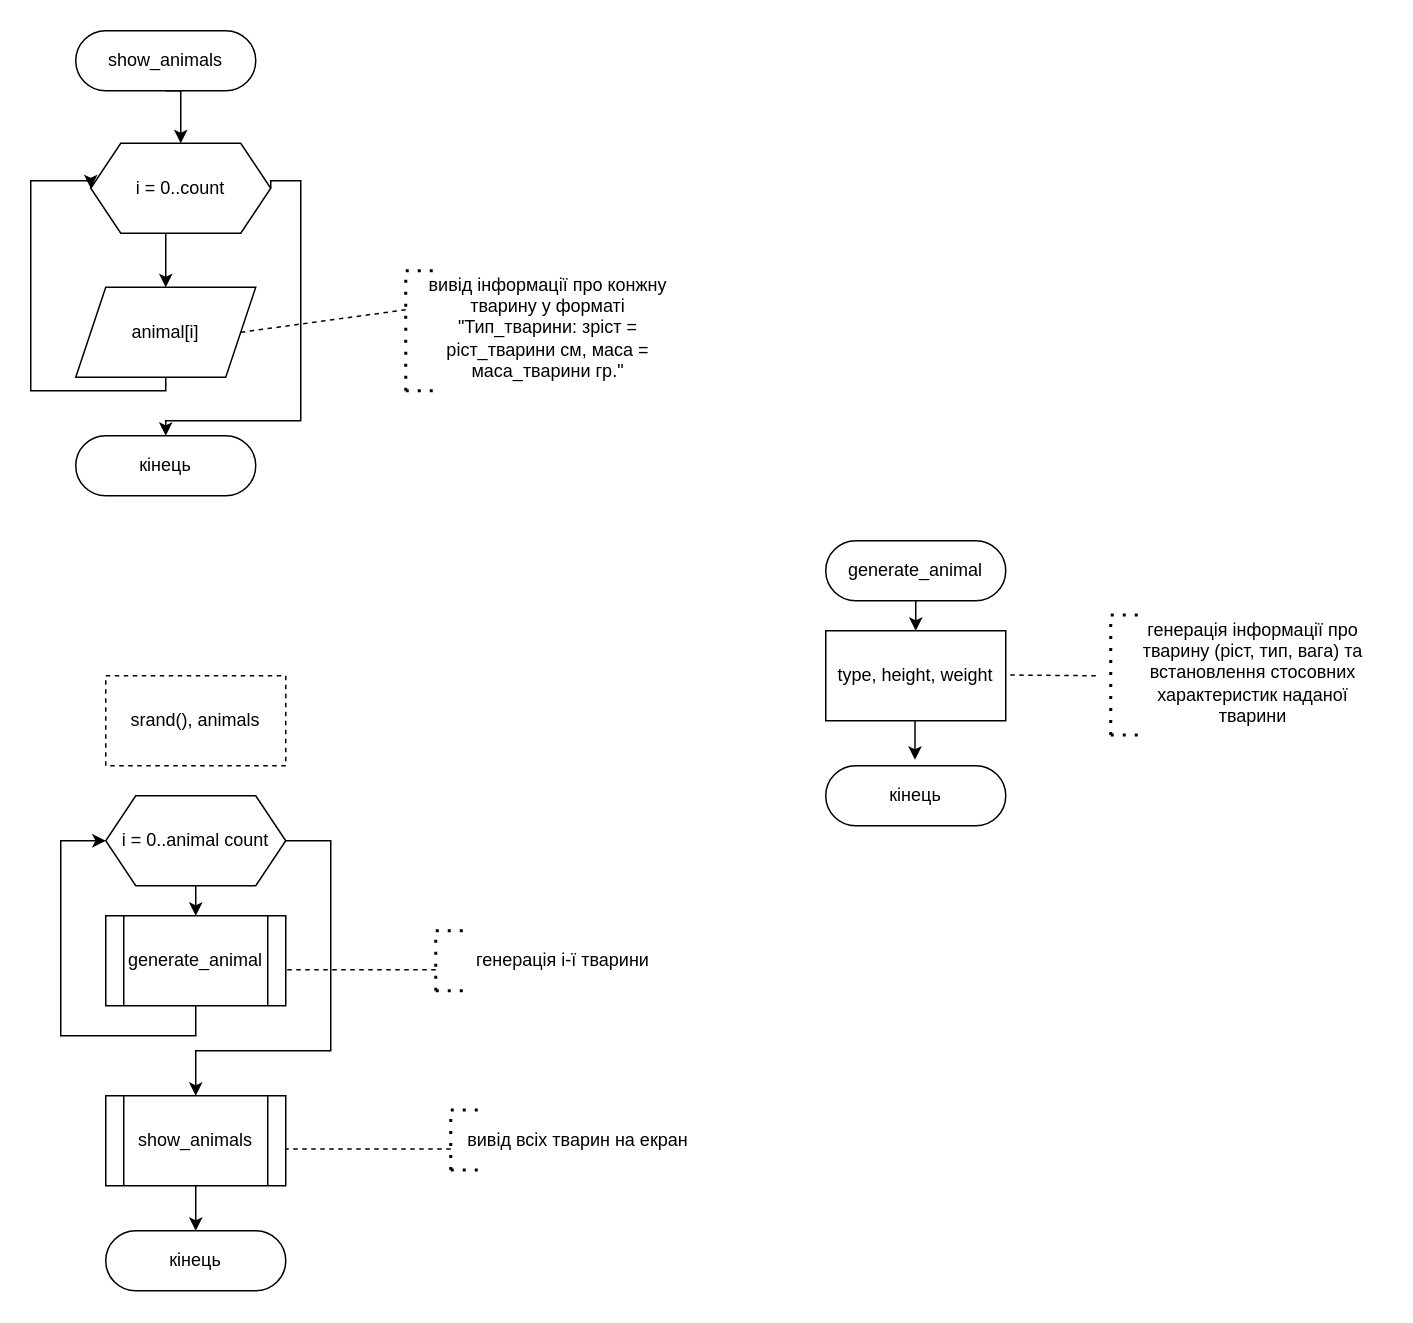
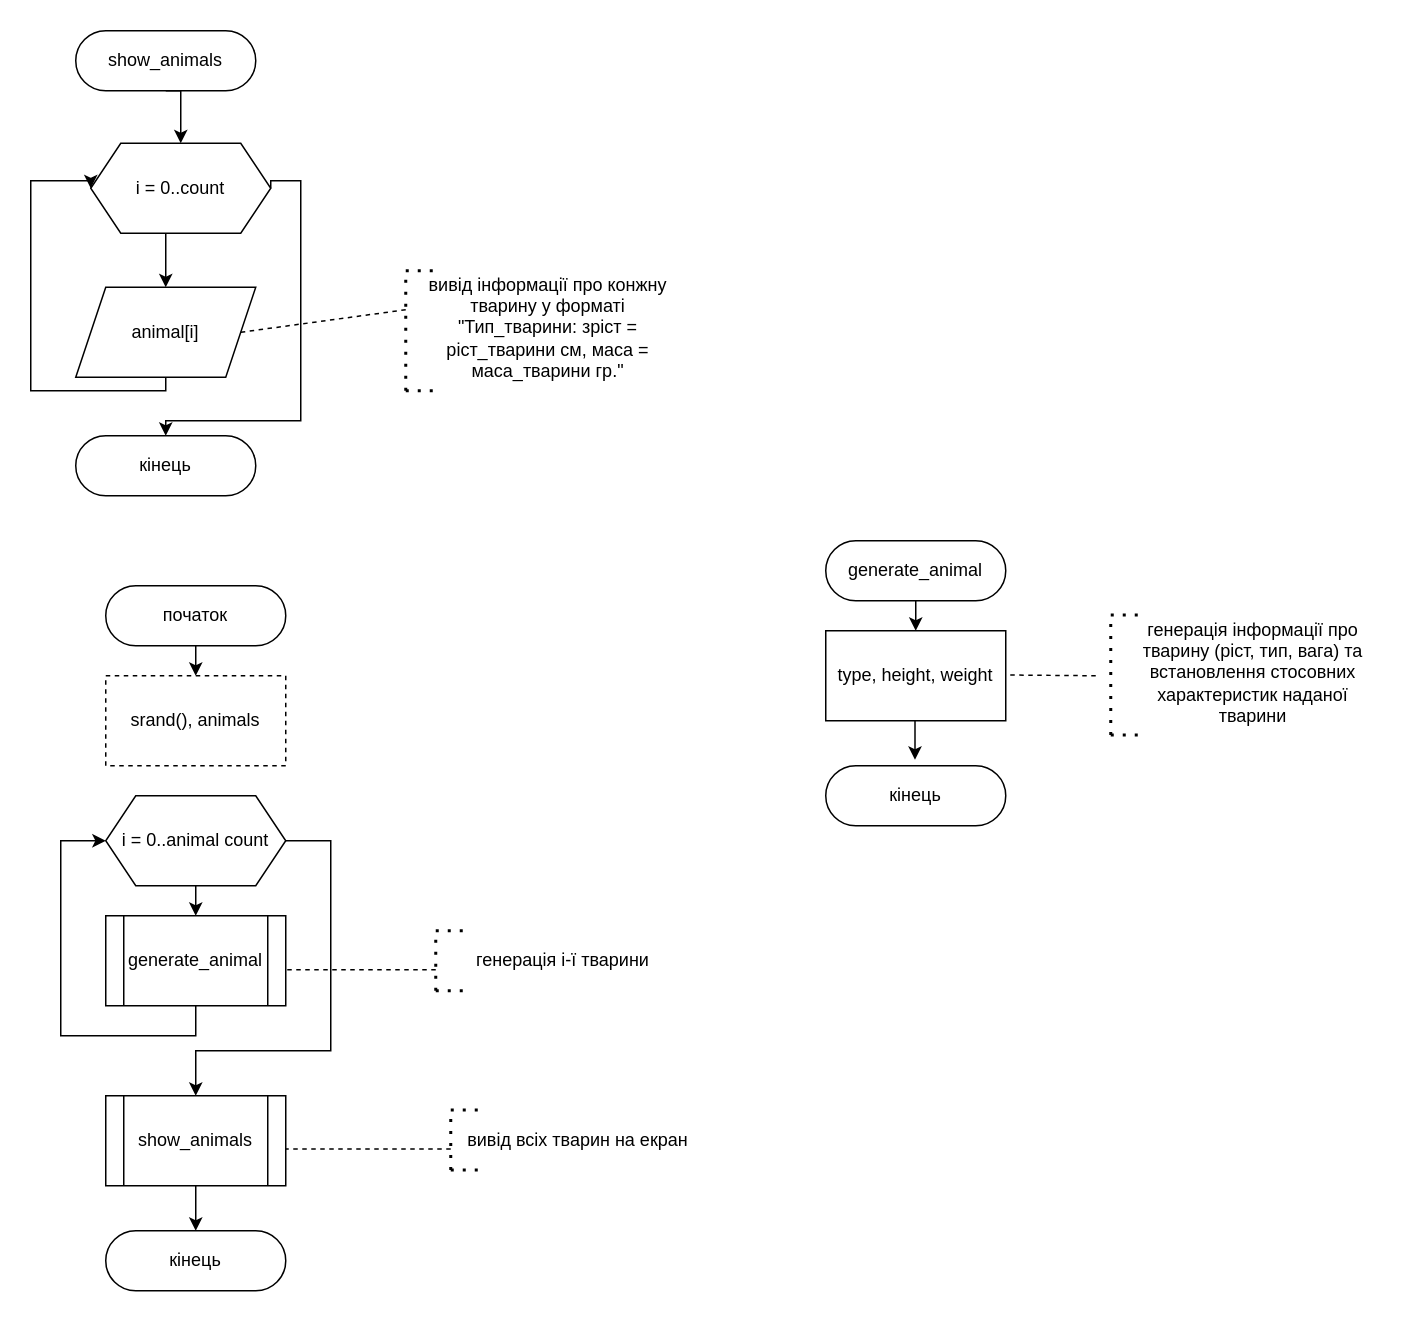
node "початок": added
edge "початок" -> "srand(), animals": added
